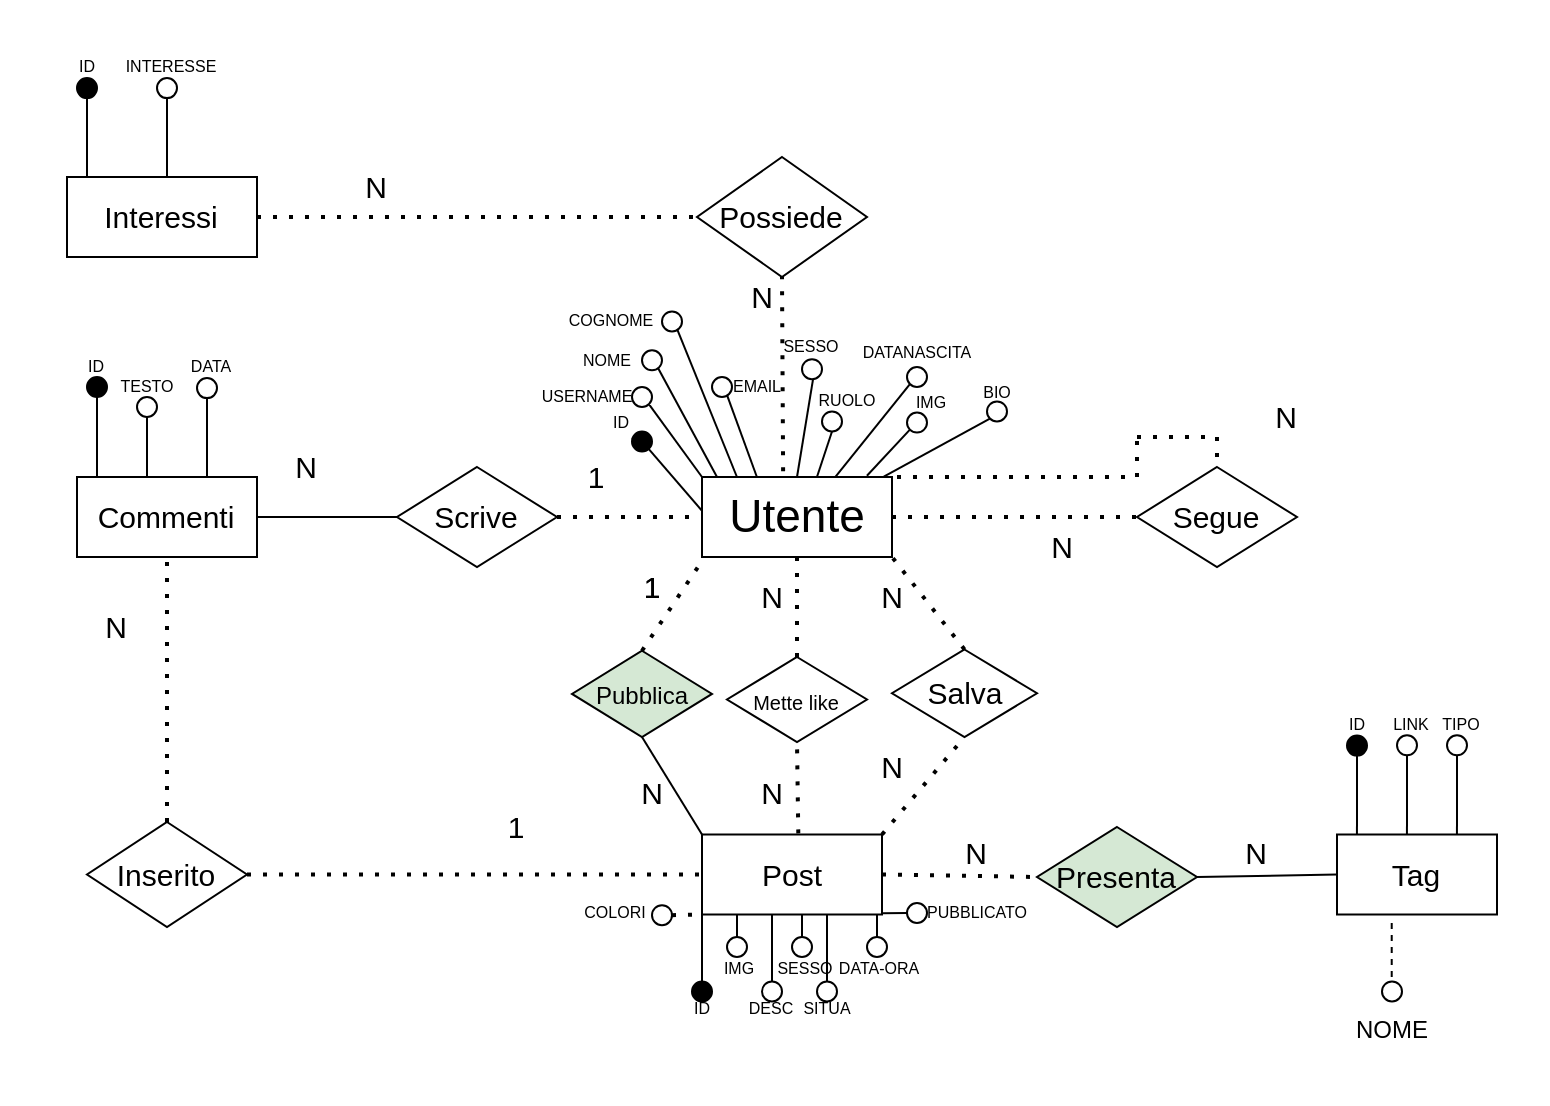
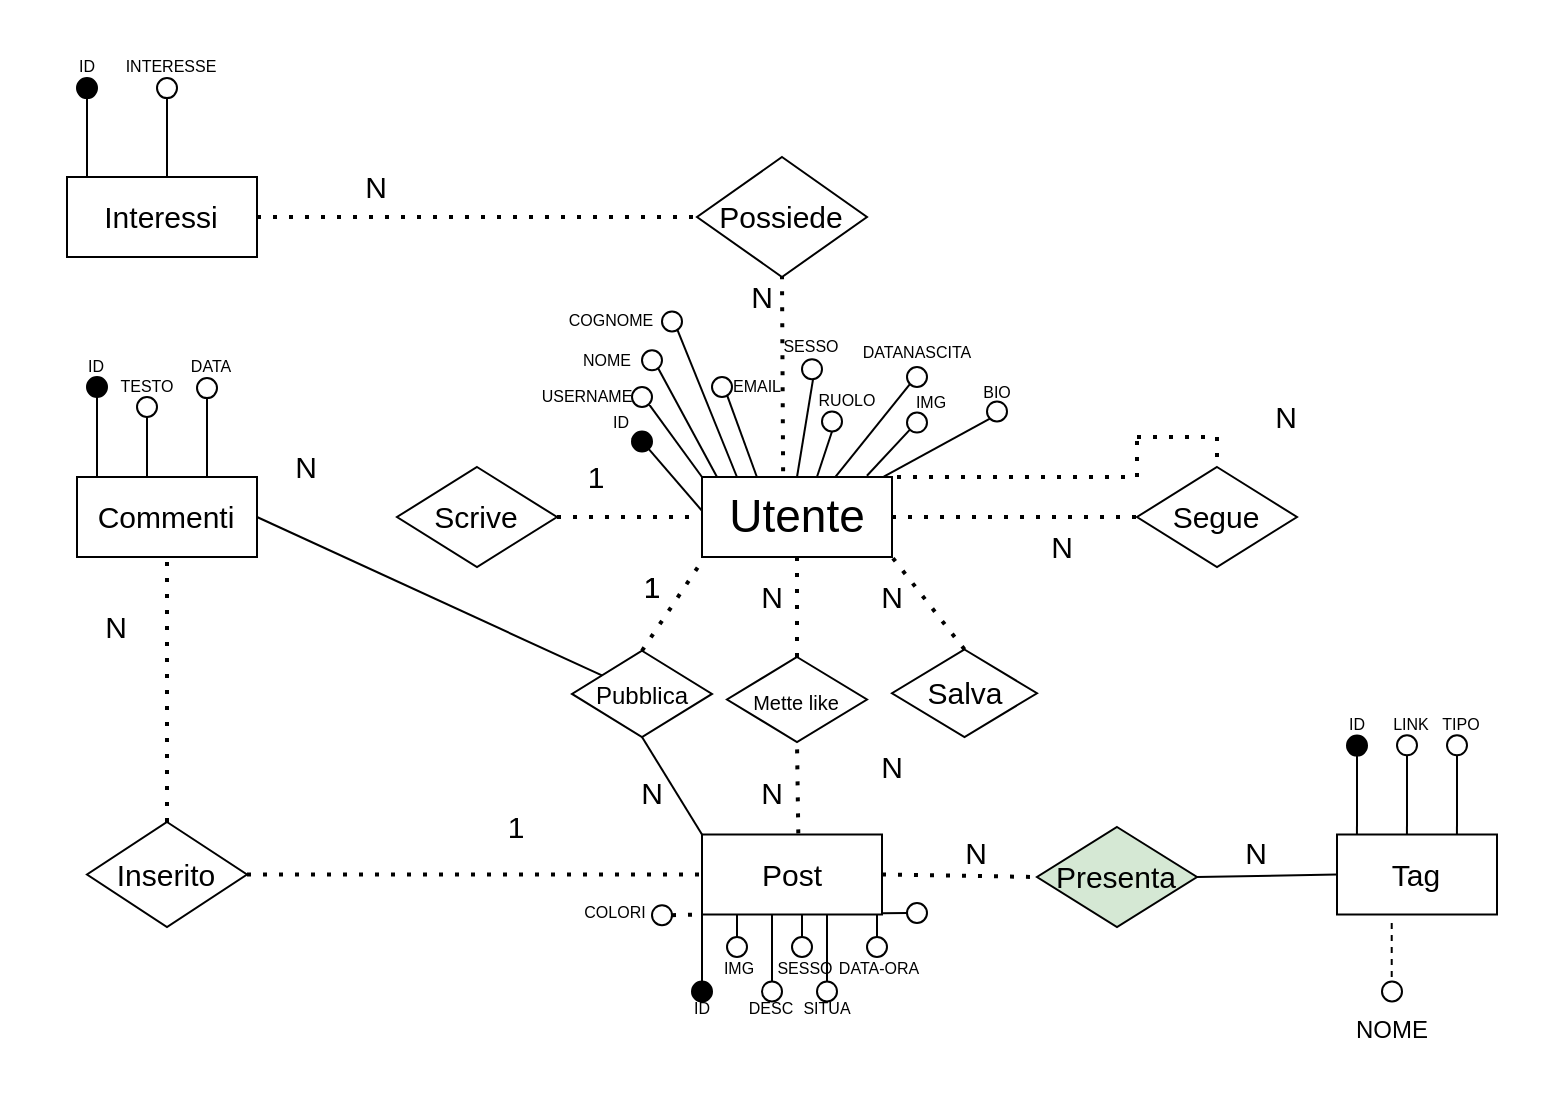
edge "Commenti" -- "Scrive": now "Commenti" -- "Pubblica"
node "Pubblica": fillcolor #d5e8d4 -> #ffffff
edge "Salva" -- "Post": removed
node "PUBBLICATO": removed
